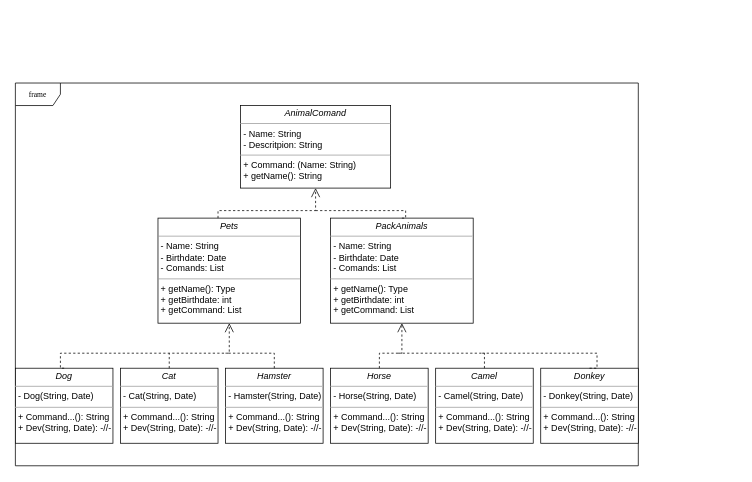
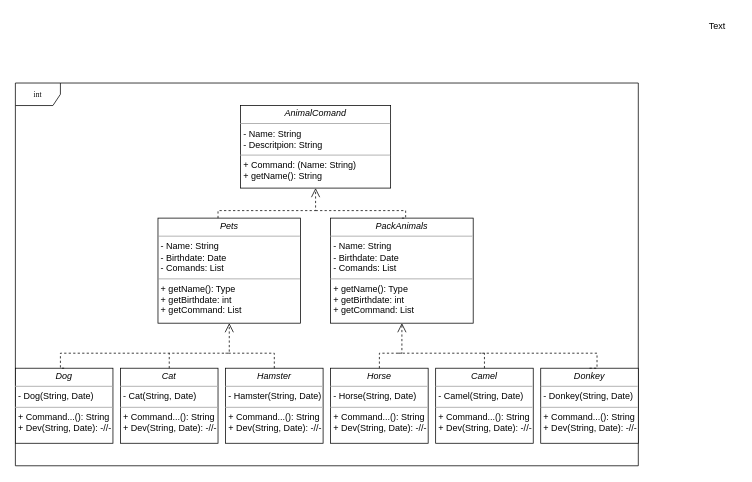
node "Text": added
node "frame": label "frame" -> "int"
